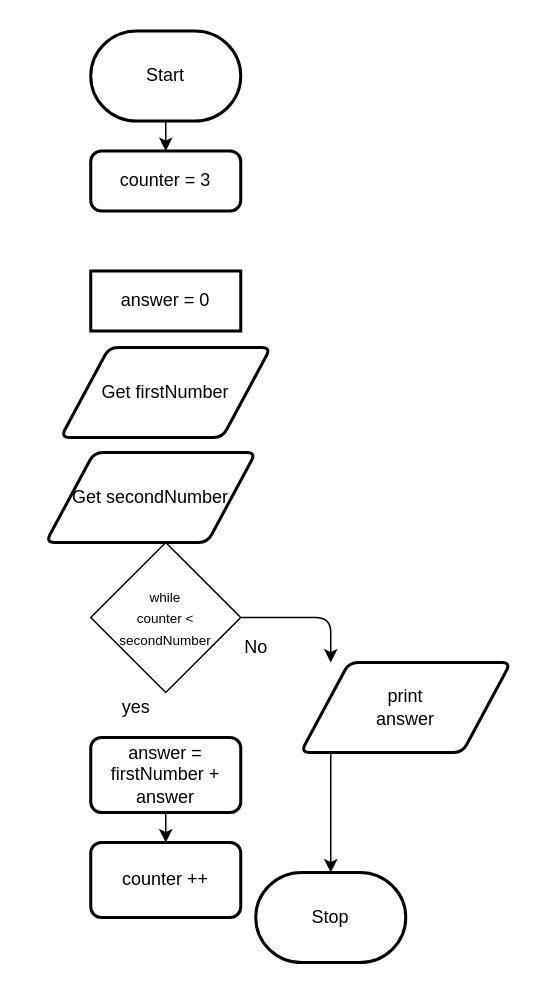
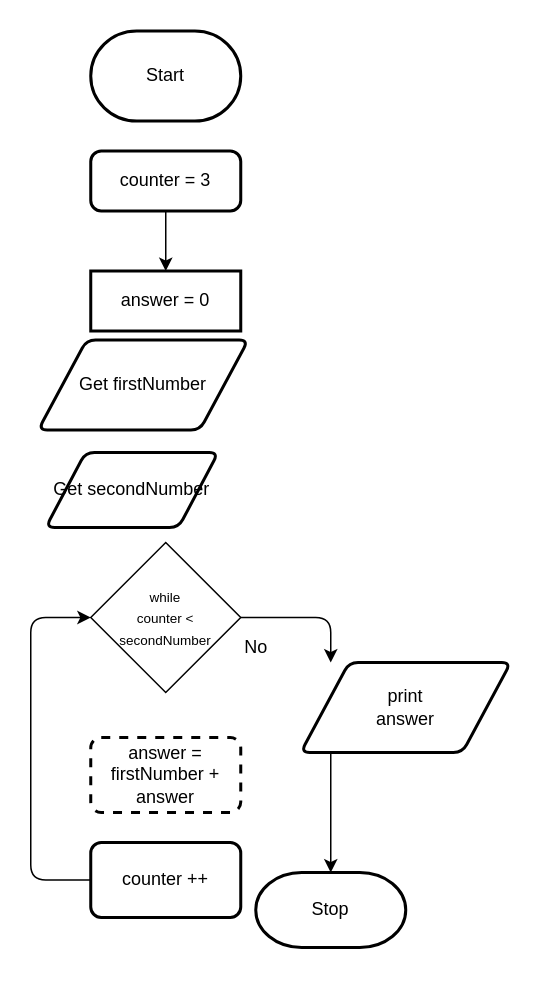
edge "Start" -> "counter = 3": removed
edge "counter = 3" -> "answer = 0": added
node "Get firstNumber": moved (166, 392) -> (143, 385)
node "Get secondNumber": size 210x90 -> 173x75
node "yes": removed
edge "counter ++" -> "while counter < secondNumber": added
node "answer = firstNumber + answer": style solid -> dashed
edge "answer = firstNumber + answer" -> "counter ++": removed
node "Stop": size 150x90 -> 150x75
